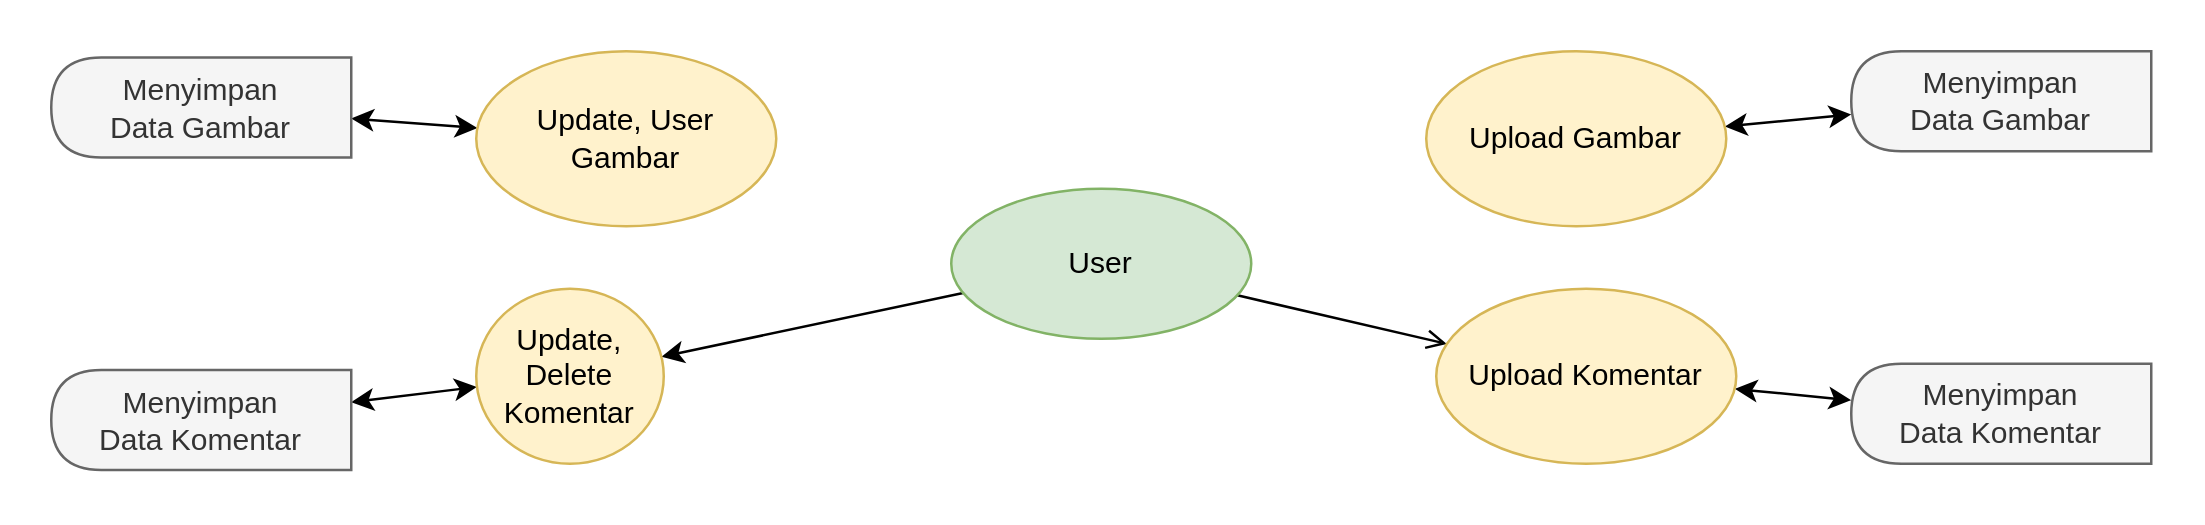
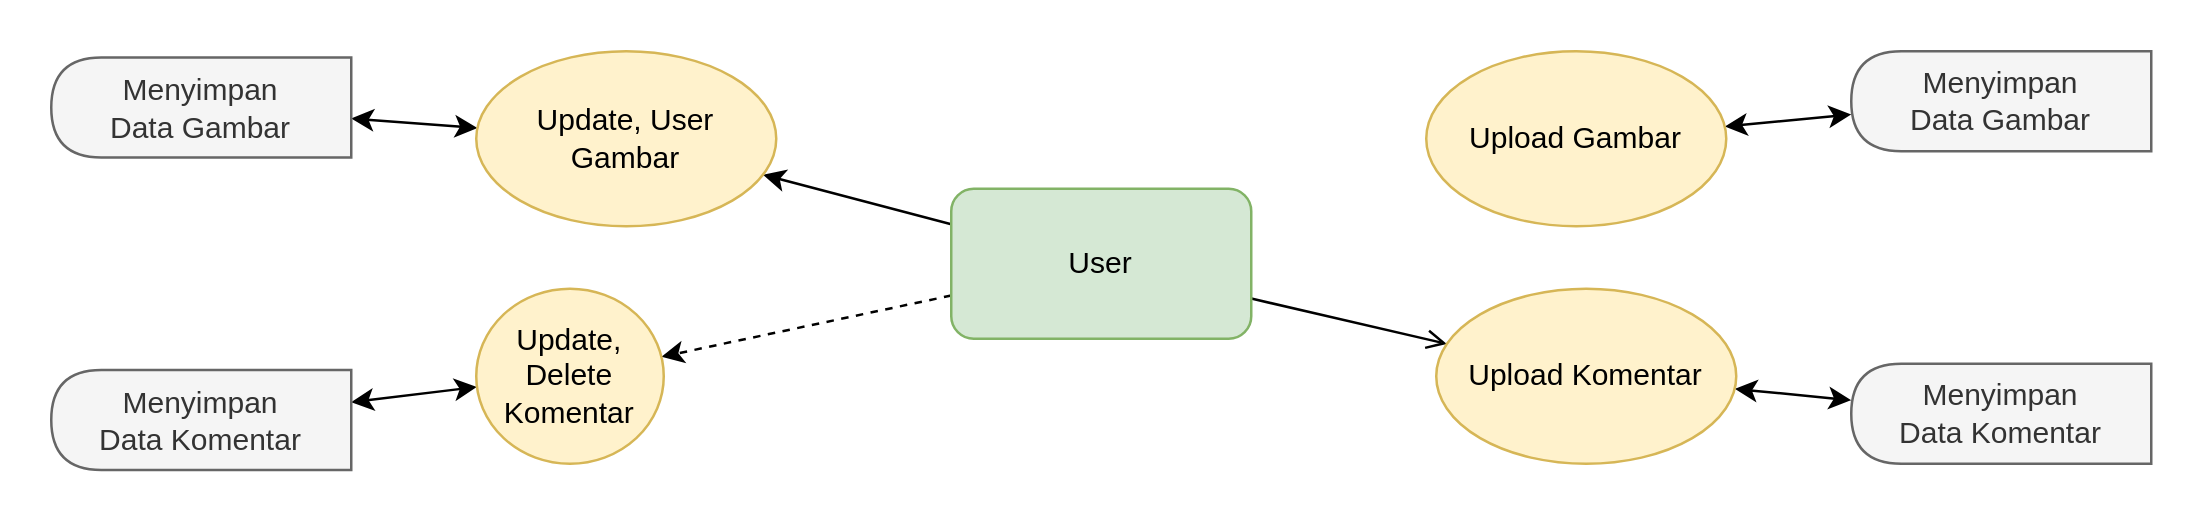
edge "User" -> "Update, User Gambar": added
node "User": shape ellipse -> rounded rectangle
edge "User" -> "Update, Delete Komentar": style solid -> dashed
